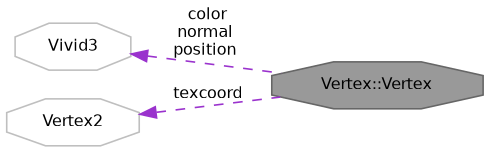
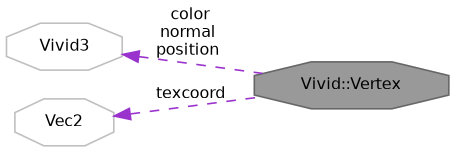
node "Vertex::Vertex": label "Vertex::Vertex" -> "Vivid::Vertex"
node "Vertex2": label "Vertex2" -> "Vec2"
